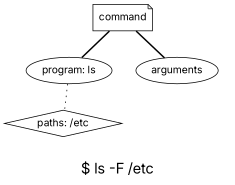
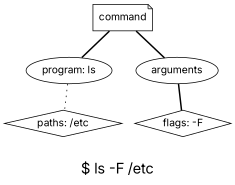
node "flags: -F": added
